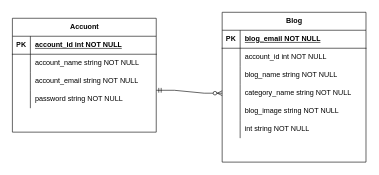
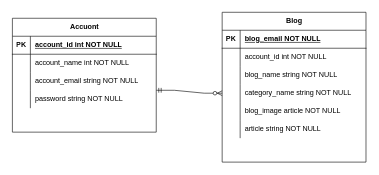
node "account_name string NOT NULL": label "account_name string NOT NULL" -> "account_name int NOT NULL"
node "blog_image string NOT NULL": label "blog_image string NOT NULL" -> "blog_image article NOT NULL"
node "int string NOT NULL": label "int string NOT NULL" -> "article string NOT NULL"
